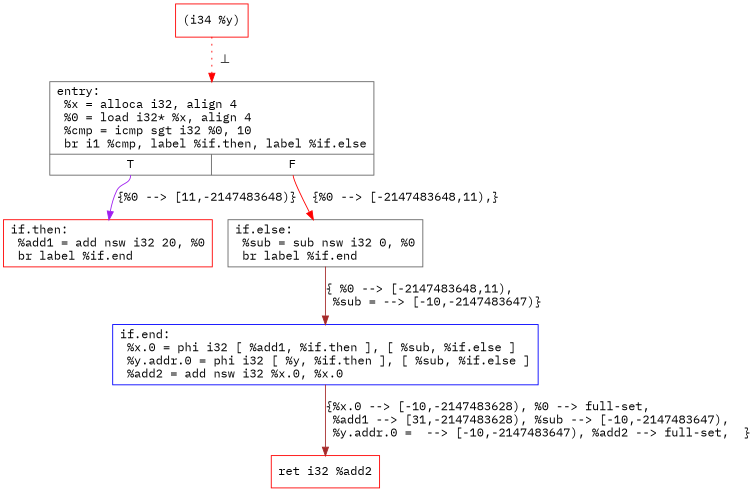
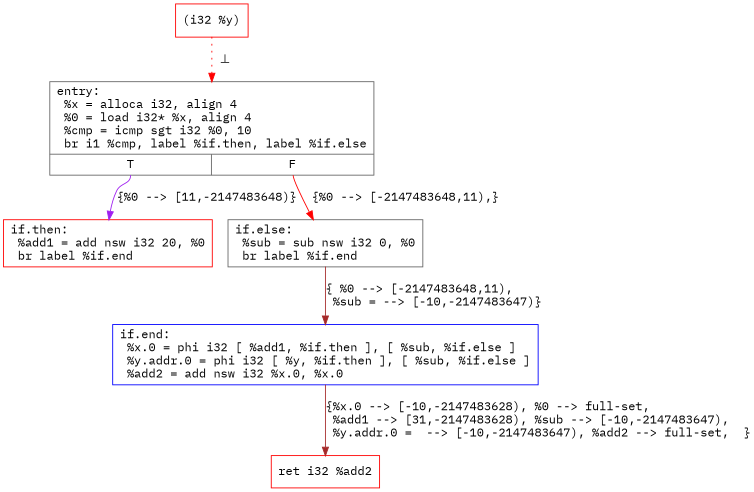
node "(i34 %y)": label "(i34 %y)" -> "(i32 %y)"
